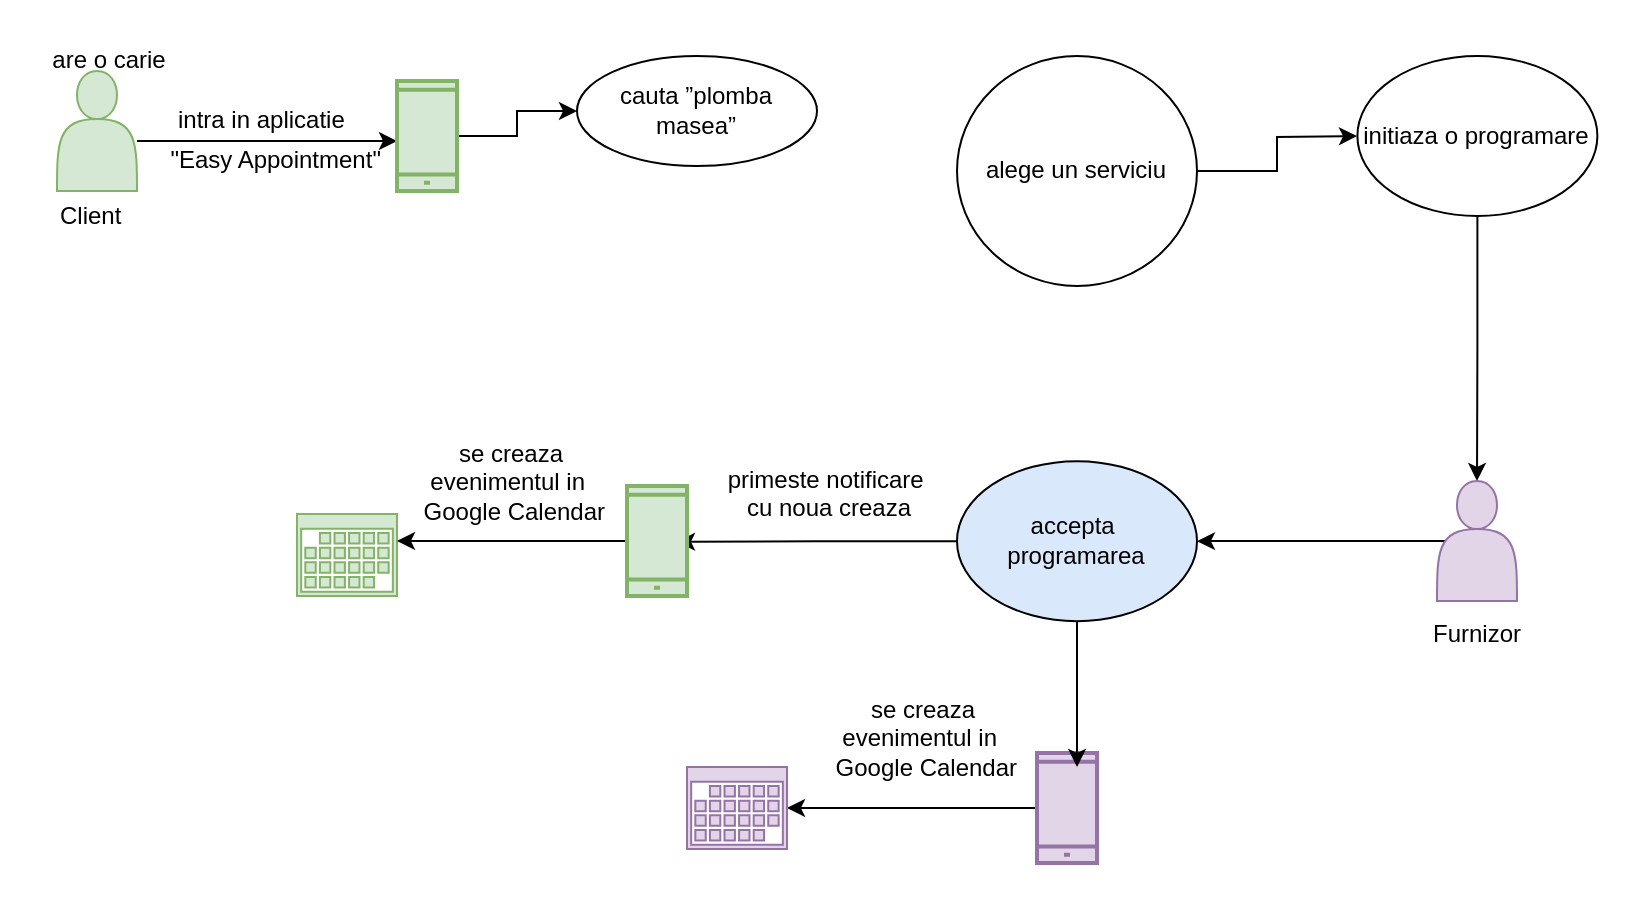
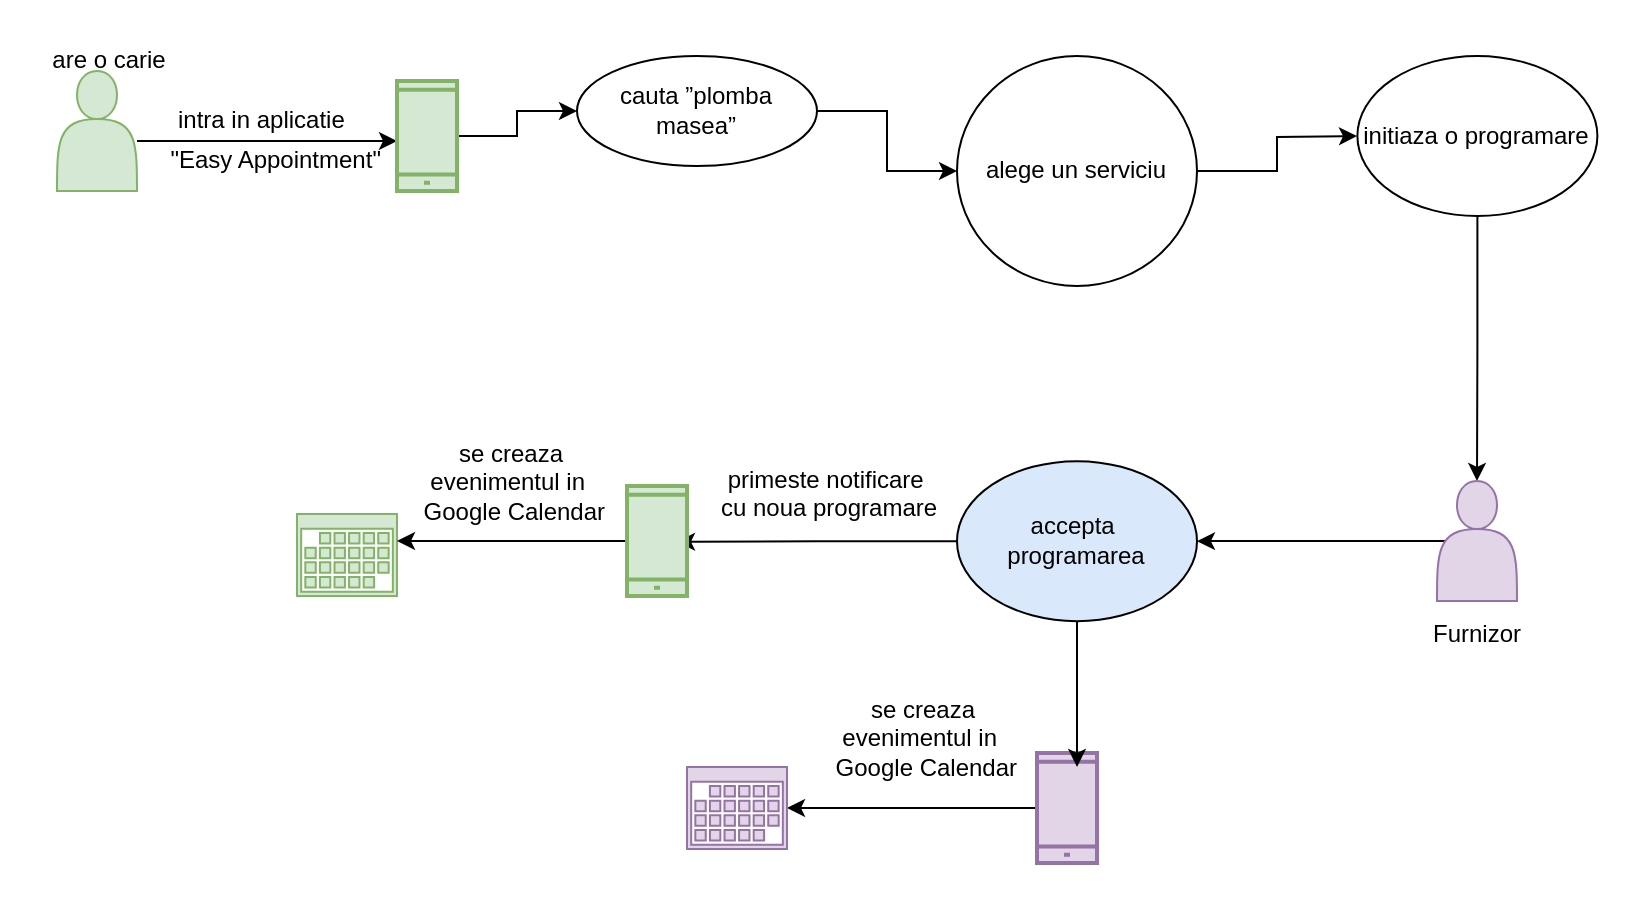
edge "cauta ”plomba masea”" -> "alege un serviciu": added
node "Client": removed
node "primeste notificare cu noua creaza": label "primeste notificare cu noua creaza" -> "primeste notificare cu noua programare"
